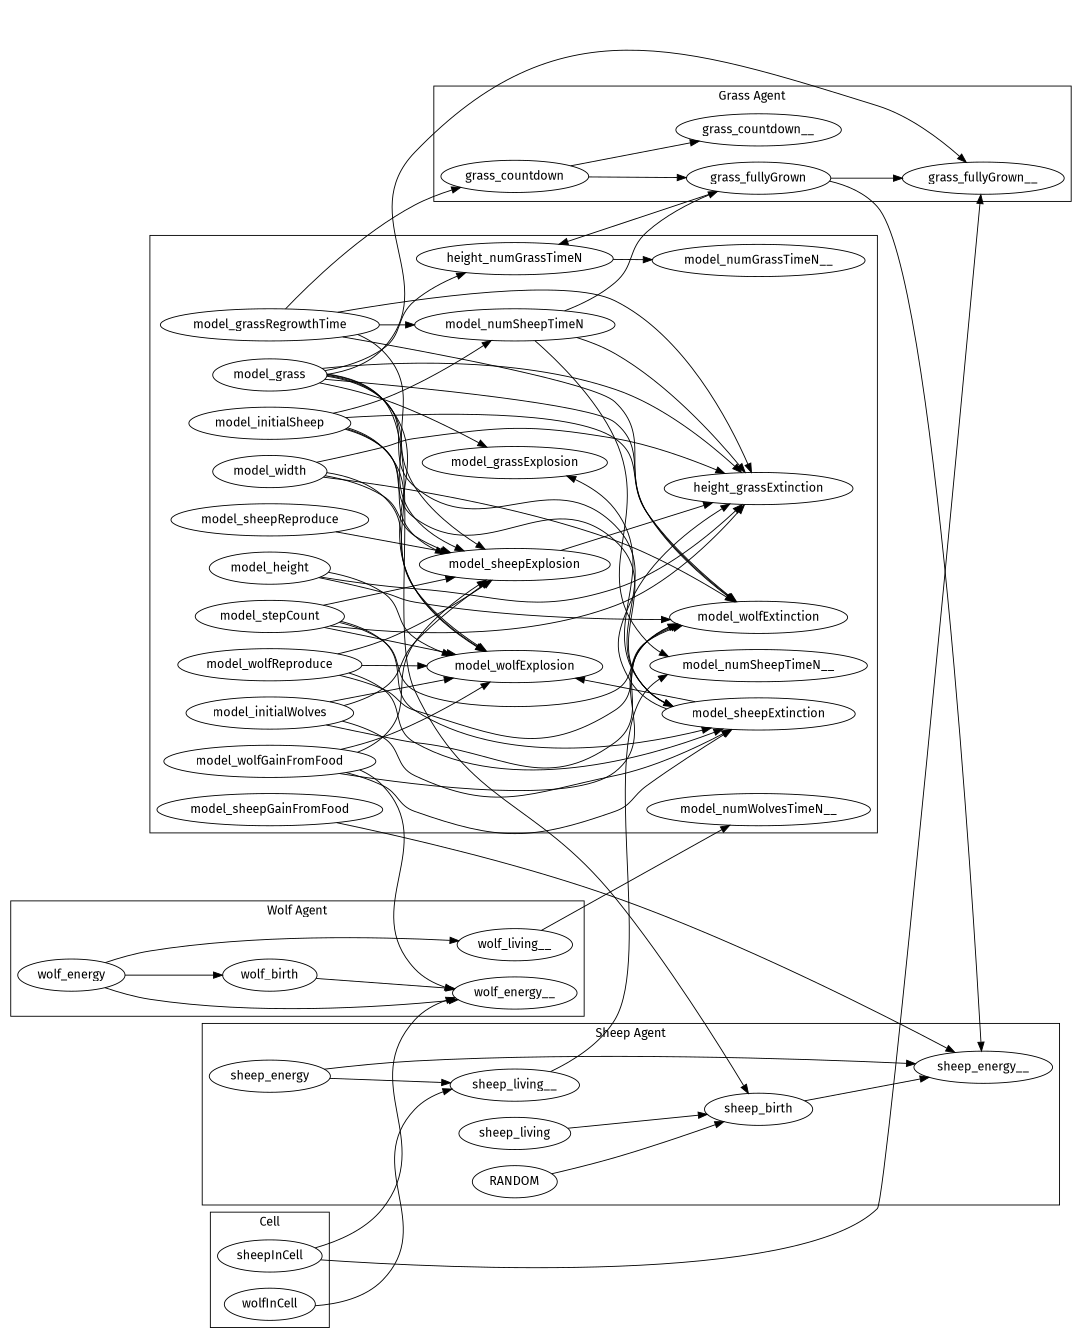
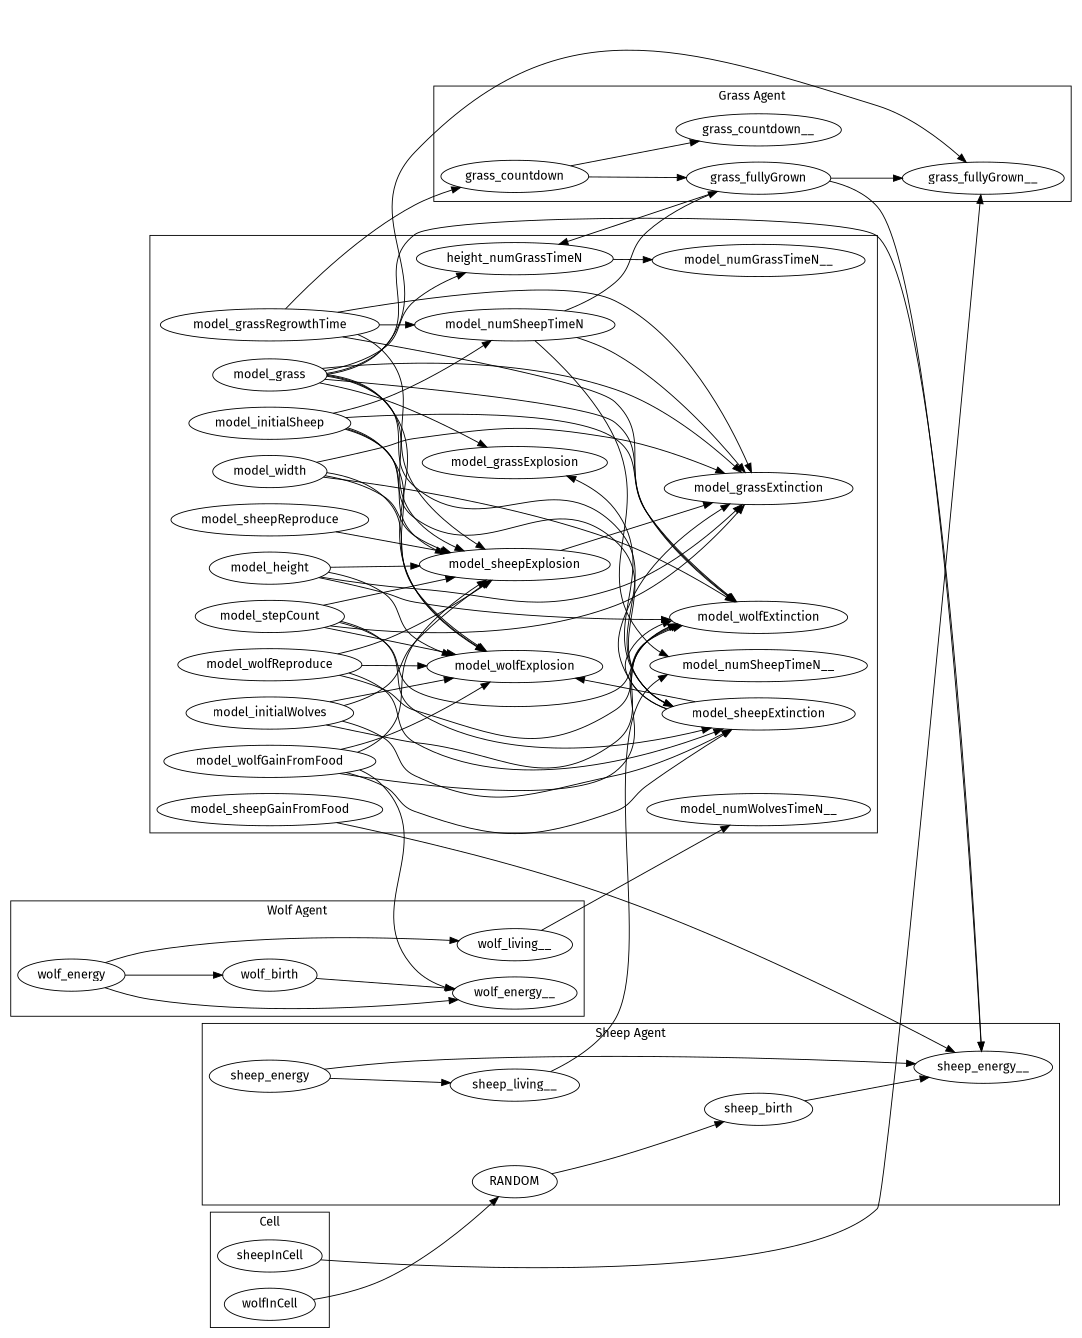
node "height_grassExtinction": label "height_grassExtinction" -> "model_grassExtinction"
edge "model_height" -> "model_sheepExplosion": added
edge "model_sheepExtinction" -> "model_wolfExtinction": added
edge "model_grass" -> "sheep_birth": now "model_grass" -> "sheep_energy__"
node "sheep_living": removed
edge "sheepInCell" -> "wolf_energy__": removed
edge "wolfInCell" -> "sheep_living__": now "wolfInCell" -> "RANDOM"
